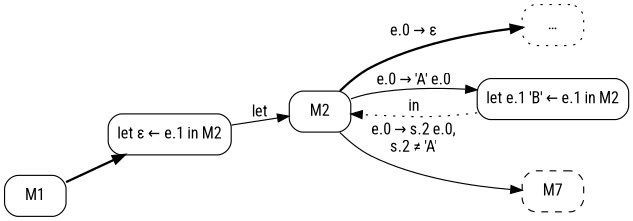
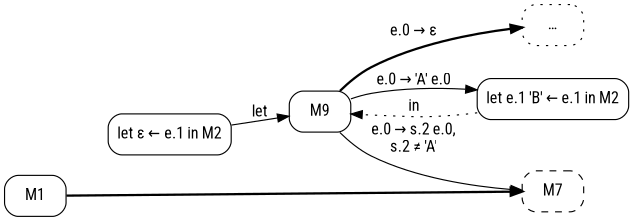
node "M2": label "M2" -> "M9"
edge "M1" -> "let ε ← e.1 in M2": now "M1" -> "M7"
